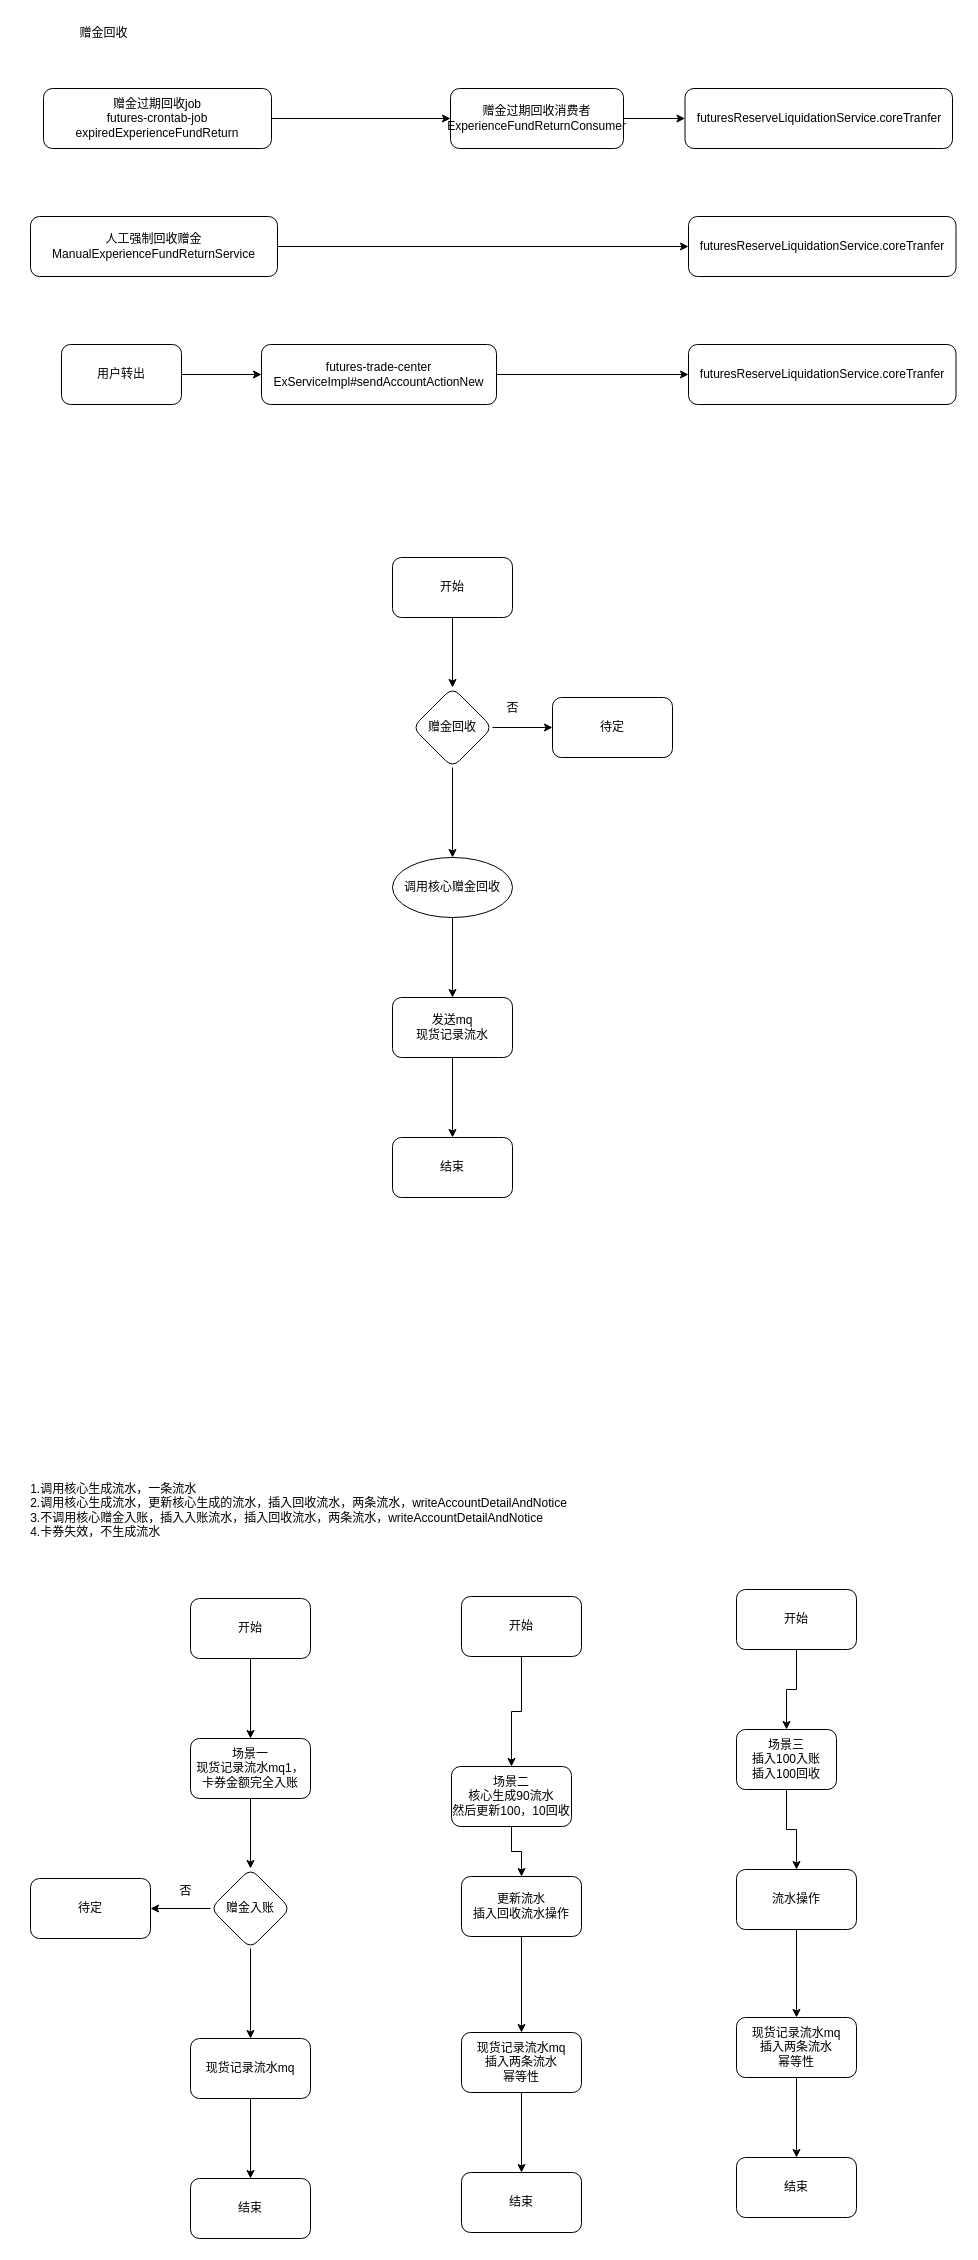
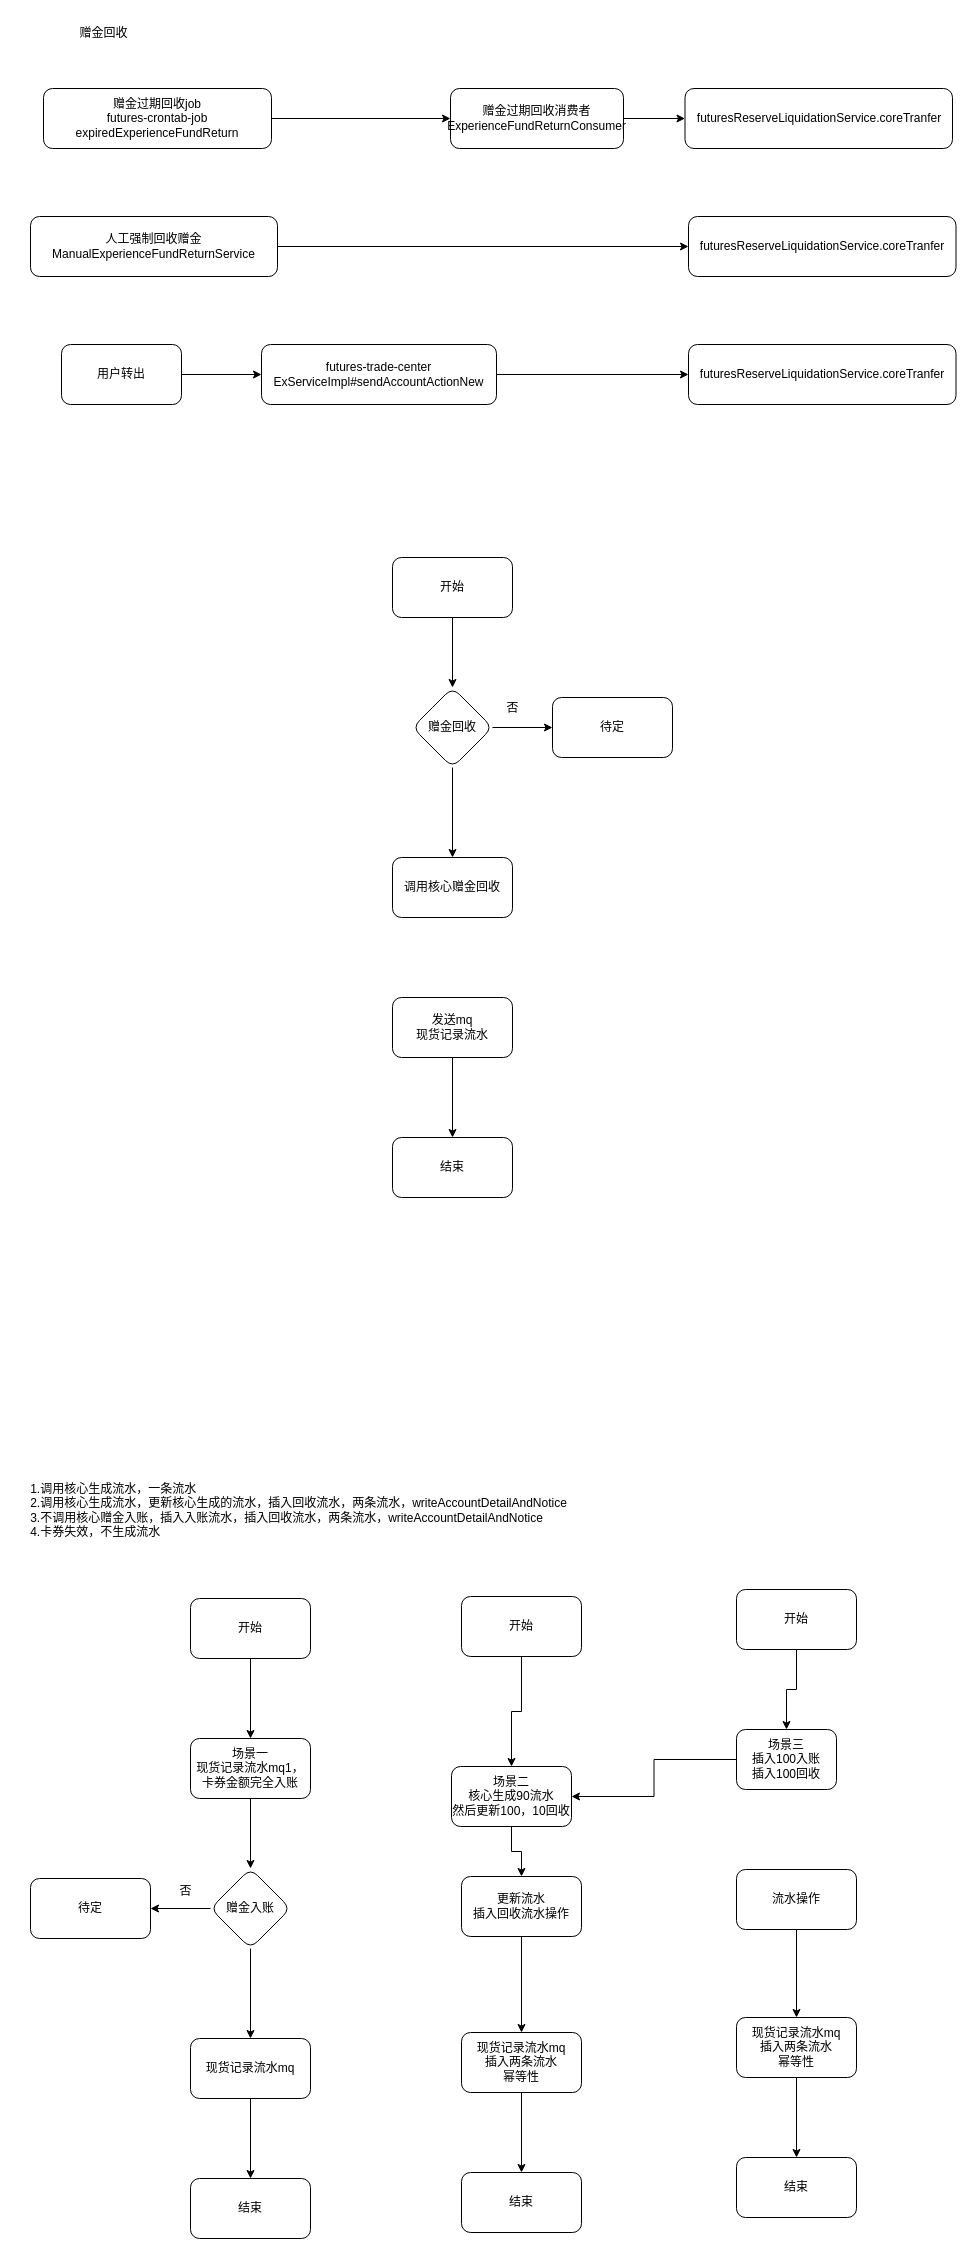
node "调用核心赠金回收": shape ellipse -> rounded rectangle
edge "调用核心赠金回收" -> "发送mq 现货记录流水": removed
edge "场景三 插入100入账 插入100回收" -> "流水操作": now "场景三 插入100入账 插入100回收" -> "场景二 核心生成90流水 然后更新100，10回收"
